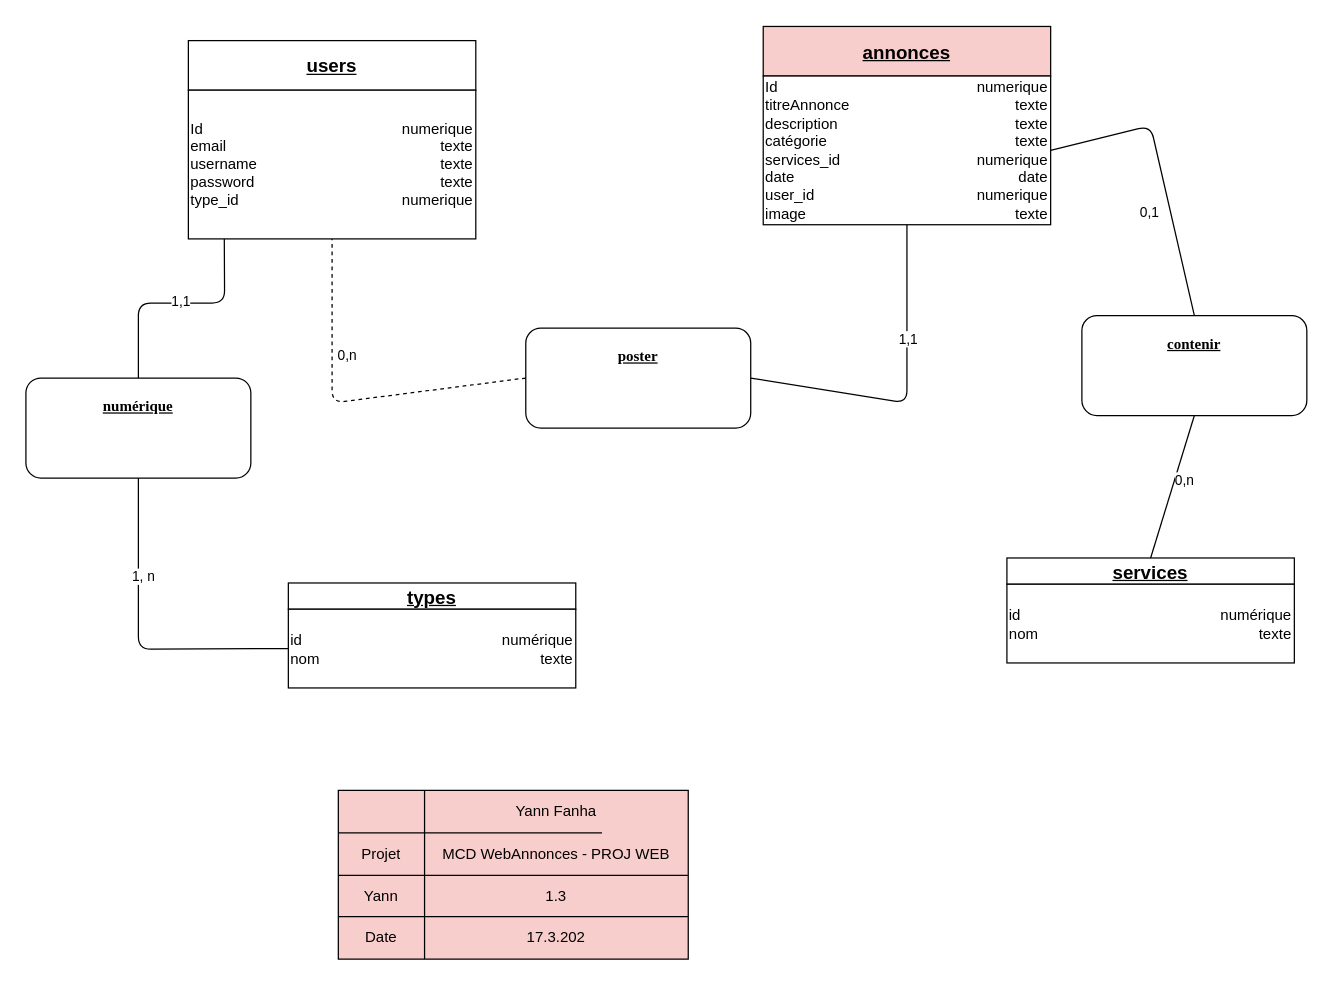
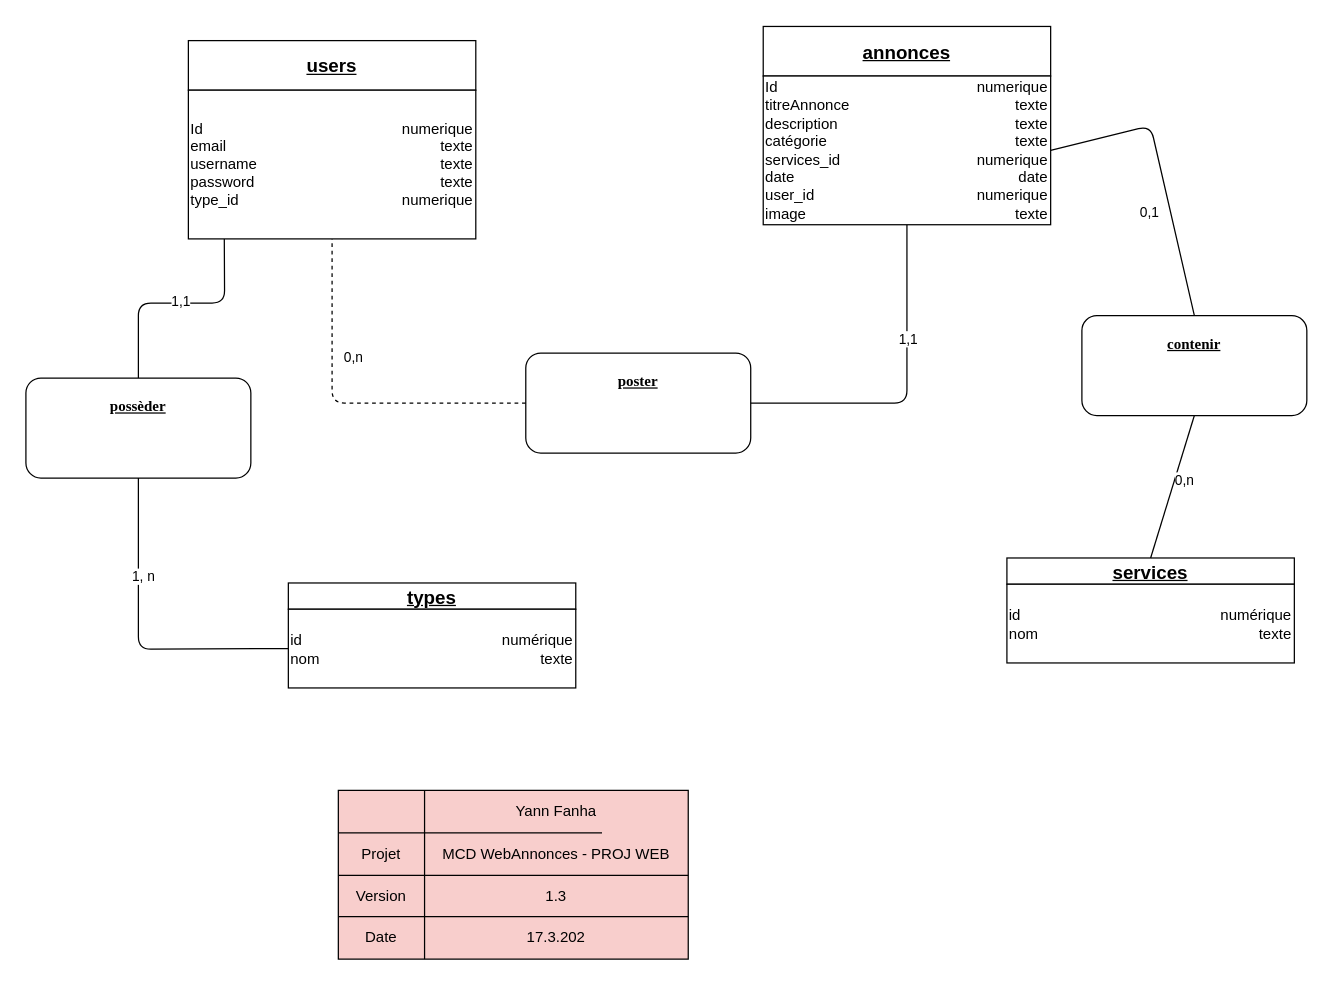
node "annonces": fillcolor #f8cecc -> #ffffff
node "poster": moved (638, 378) -> (638, 403)
node "numérique": label "numérique" -> "possèder"
node "Yann": label "Yann" -> "Version"
